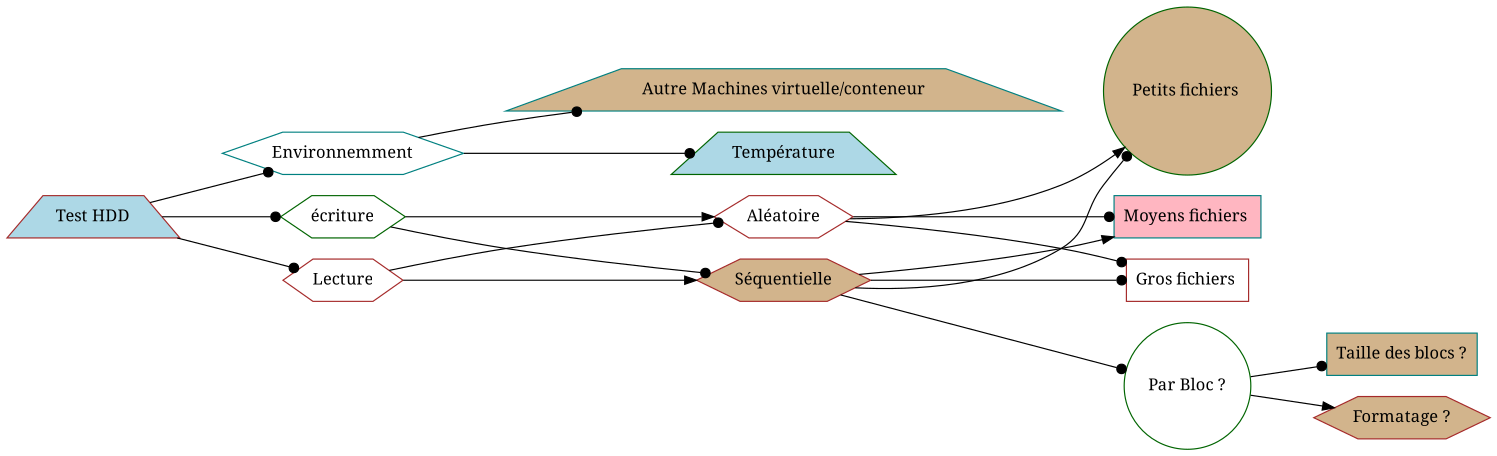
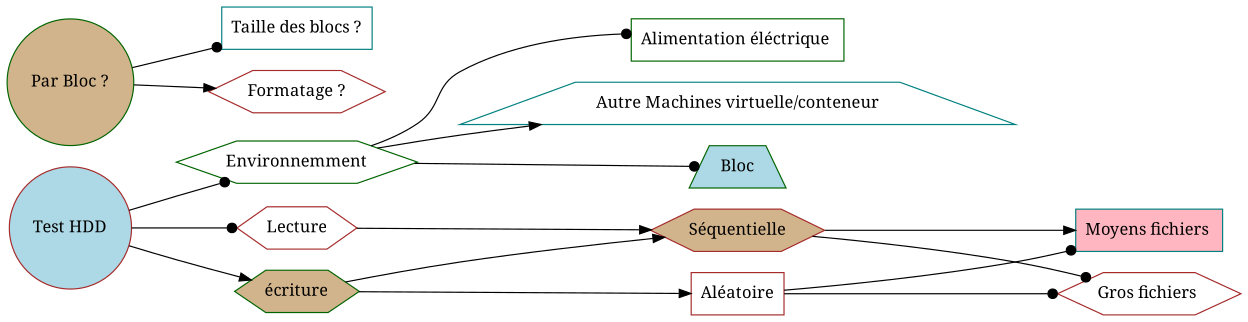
node "Alimentation éléctrique": added
node "Autre Machines virtuelle/conteneur": fillcolor tan -> white
node "Petits fichiers": removed
edge "Environnemment" -> "Autre Machines virtuelle/conteneur": arrowhead dot -> normal
node "Environnemment": color teal -> darkgreen
node "Température": label "Température" -> "Bloc"
node "Test HDD": shape trapezium -> circle
edge "Test HDD" -> "écriture": arrowhead dot -> normal
node "écriture": fillcolor white -> tan
node "Aléatoire": shape hexagon -> box
edge "Lecture" -> "Aléatoire": removed
edge "écriture" -> "Séquentielle": arrowhead dot -> normal
node "Gros fichiers": shape box -> hexagon
edge "Séquentielle" -> "Par Bloc ?": removed
node "Taille des blocs ?": fillcolor tan -> white
node "Par Bloc ?": fillcolor white -> tan
node "Formatage ?": fillcolor tan -> white
